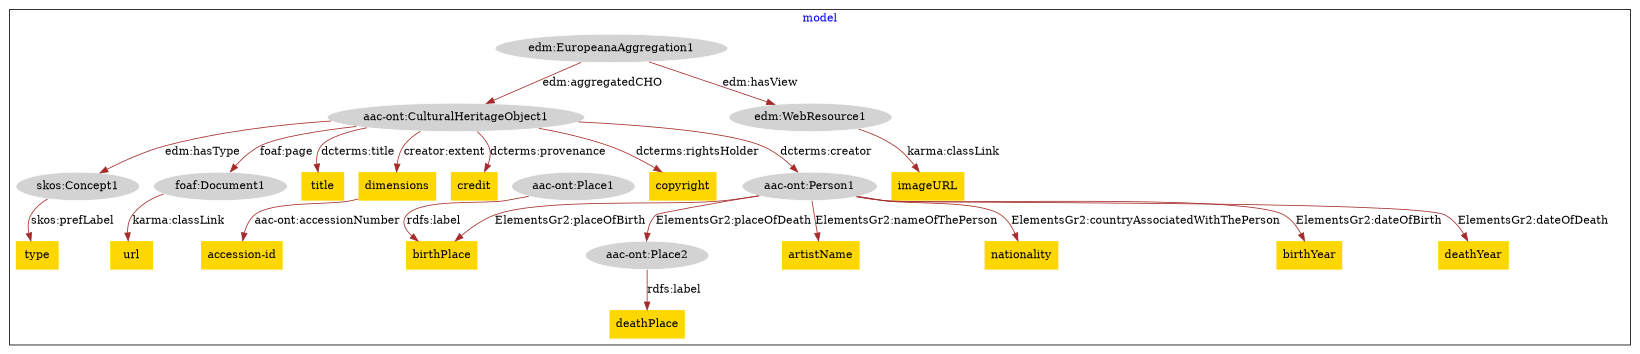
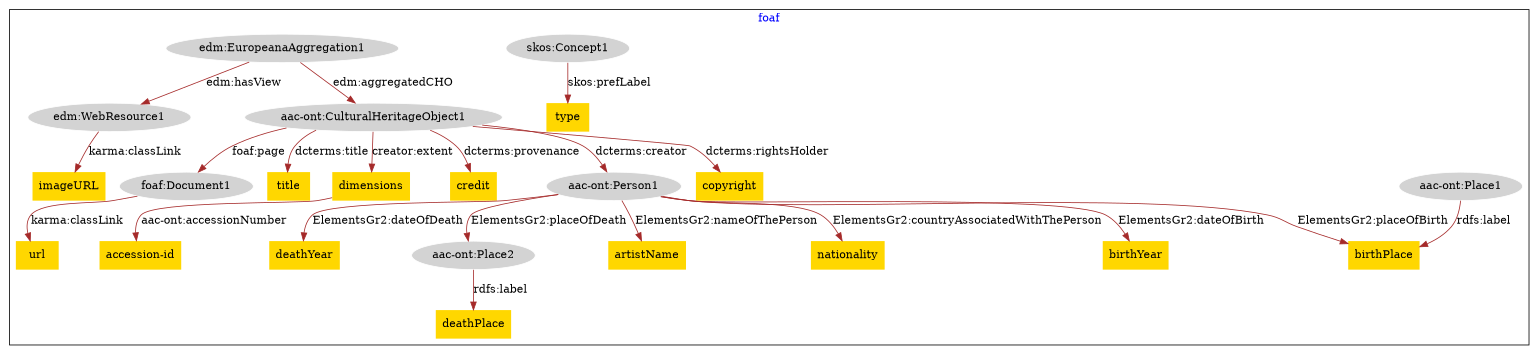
cluster "model": label "model" -> "foaf"
edge "aac-ont:CulturalHeritageObject1" -> "skos:Concept1": removed, label "edm:hasType"
